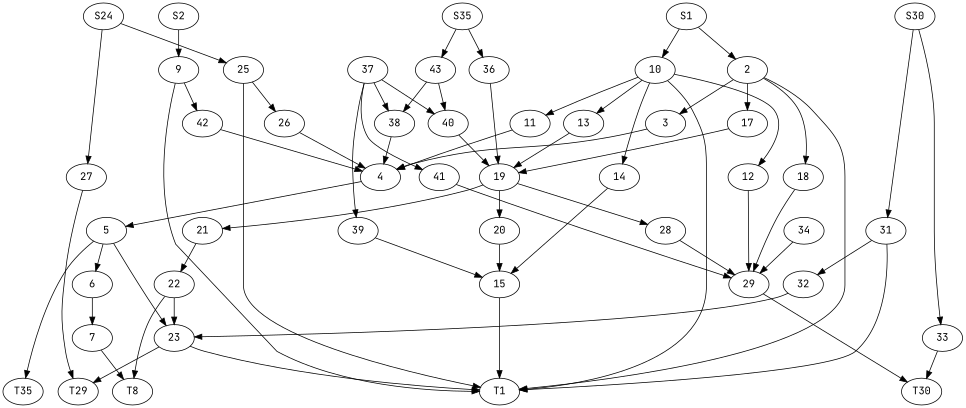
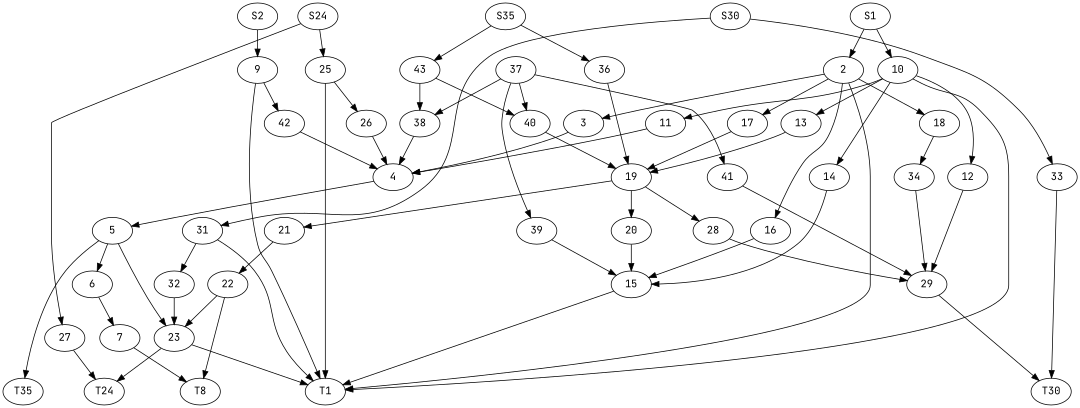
edge "18" -> "29": now "18" -> "34"
node "16": added
node "T29": label "T29" -> "T24"
